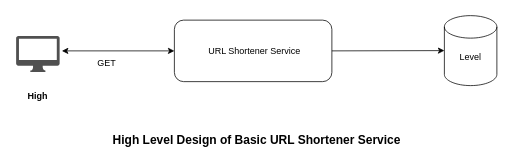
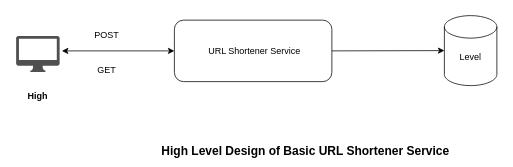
node "POST": added
node "GET": moved (107, 63) -> (107, 70)
node "High Level Design of Basic URL Shortener Service": moved (257, 139) -> (306, 150)
